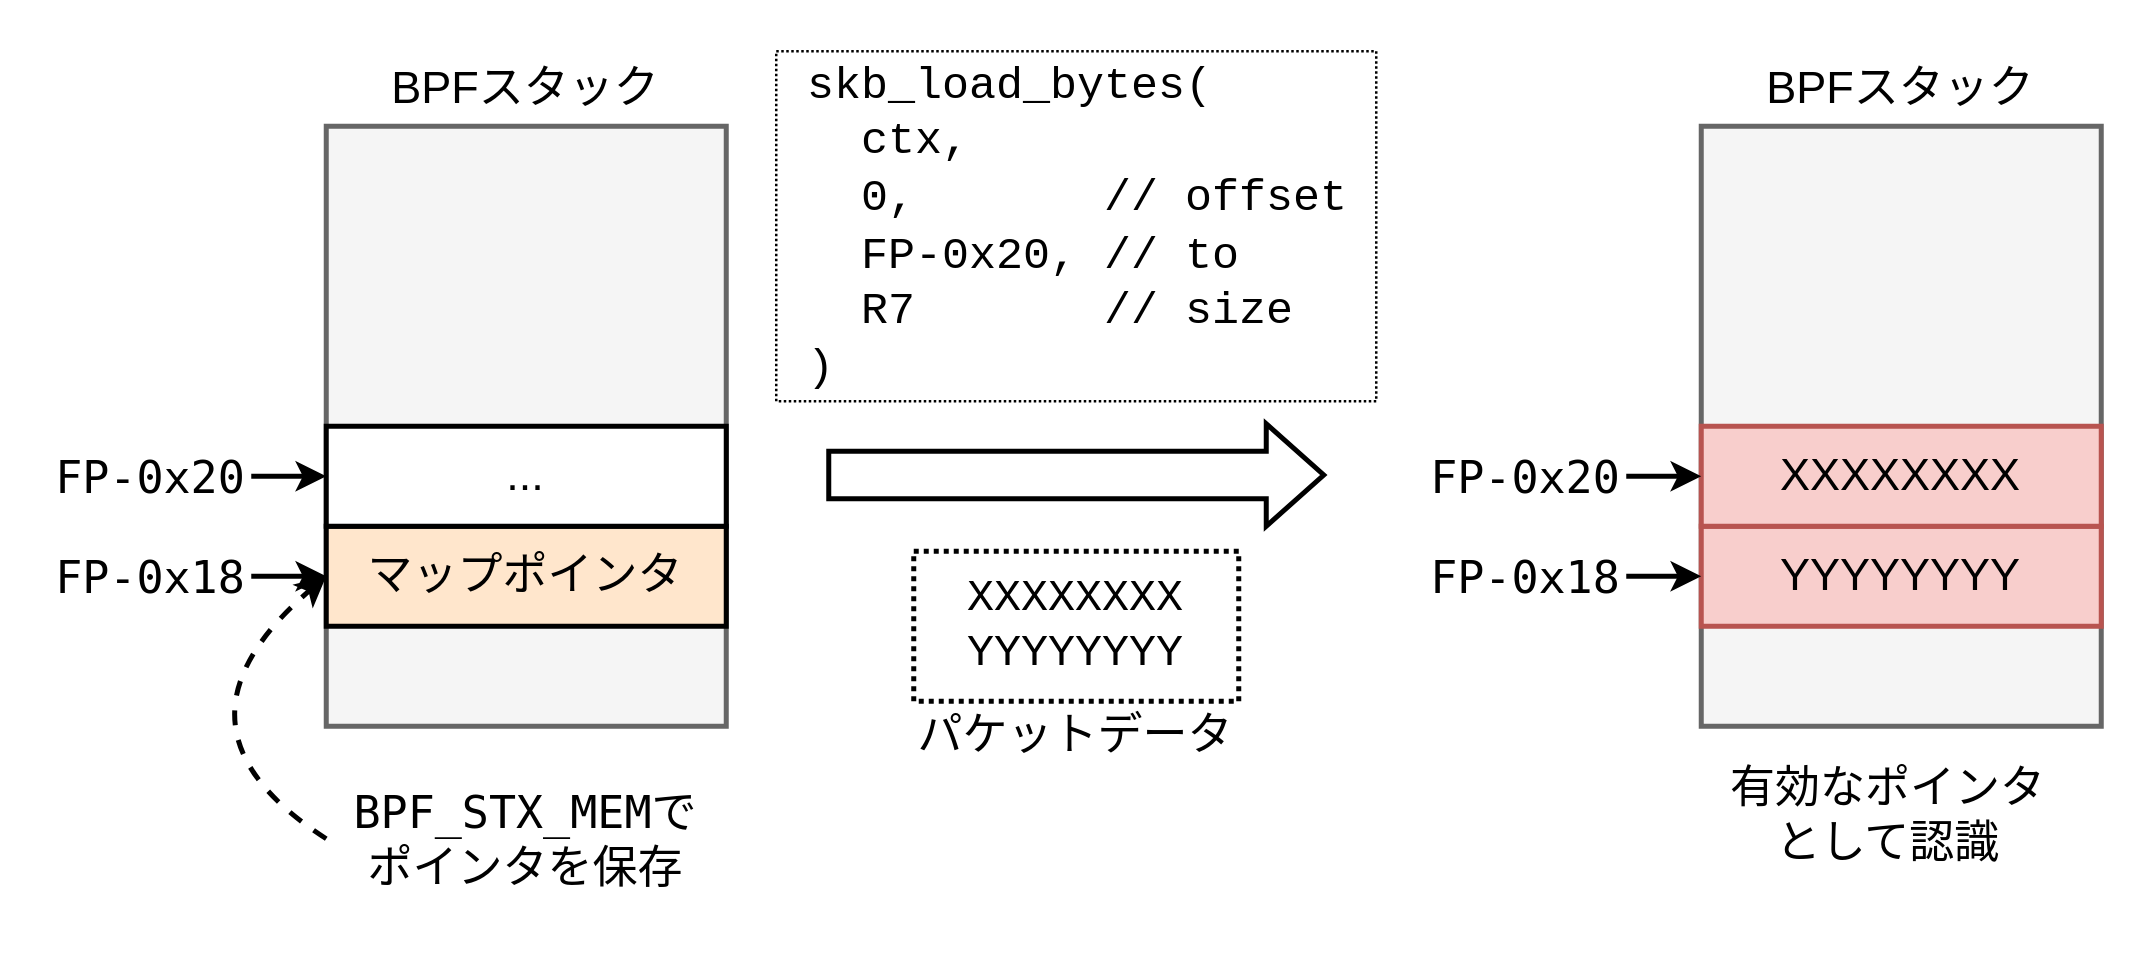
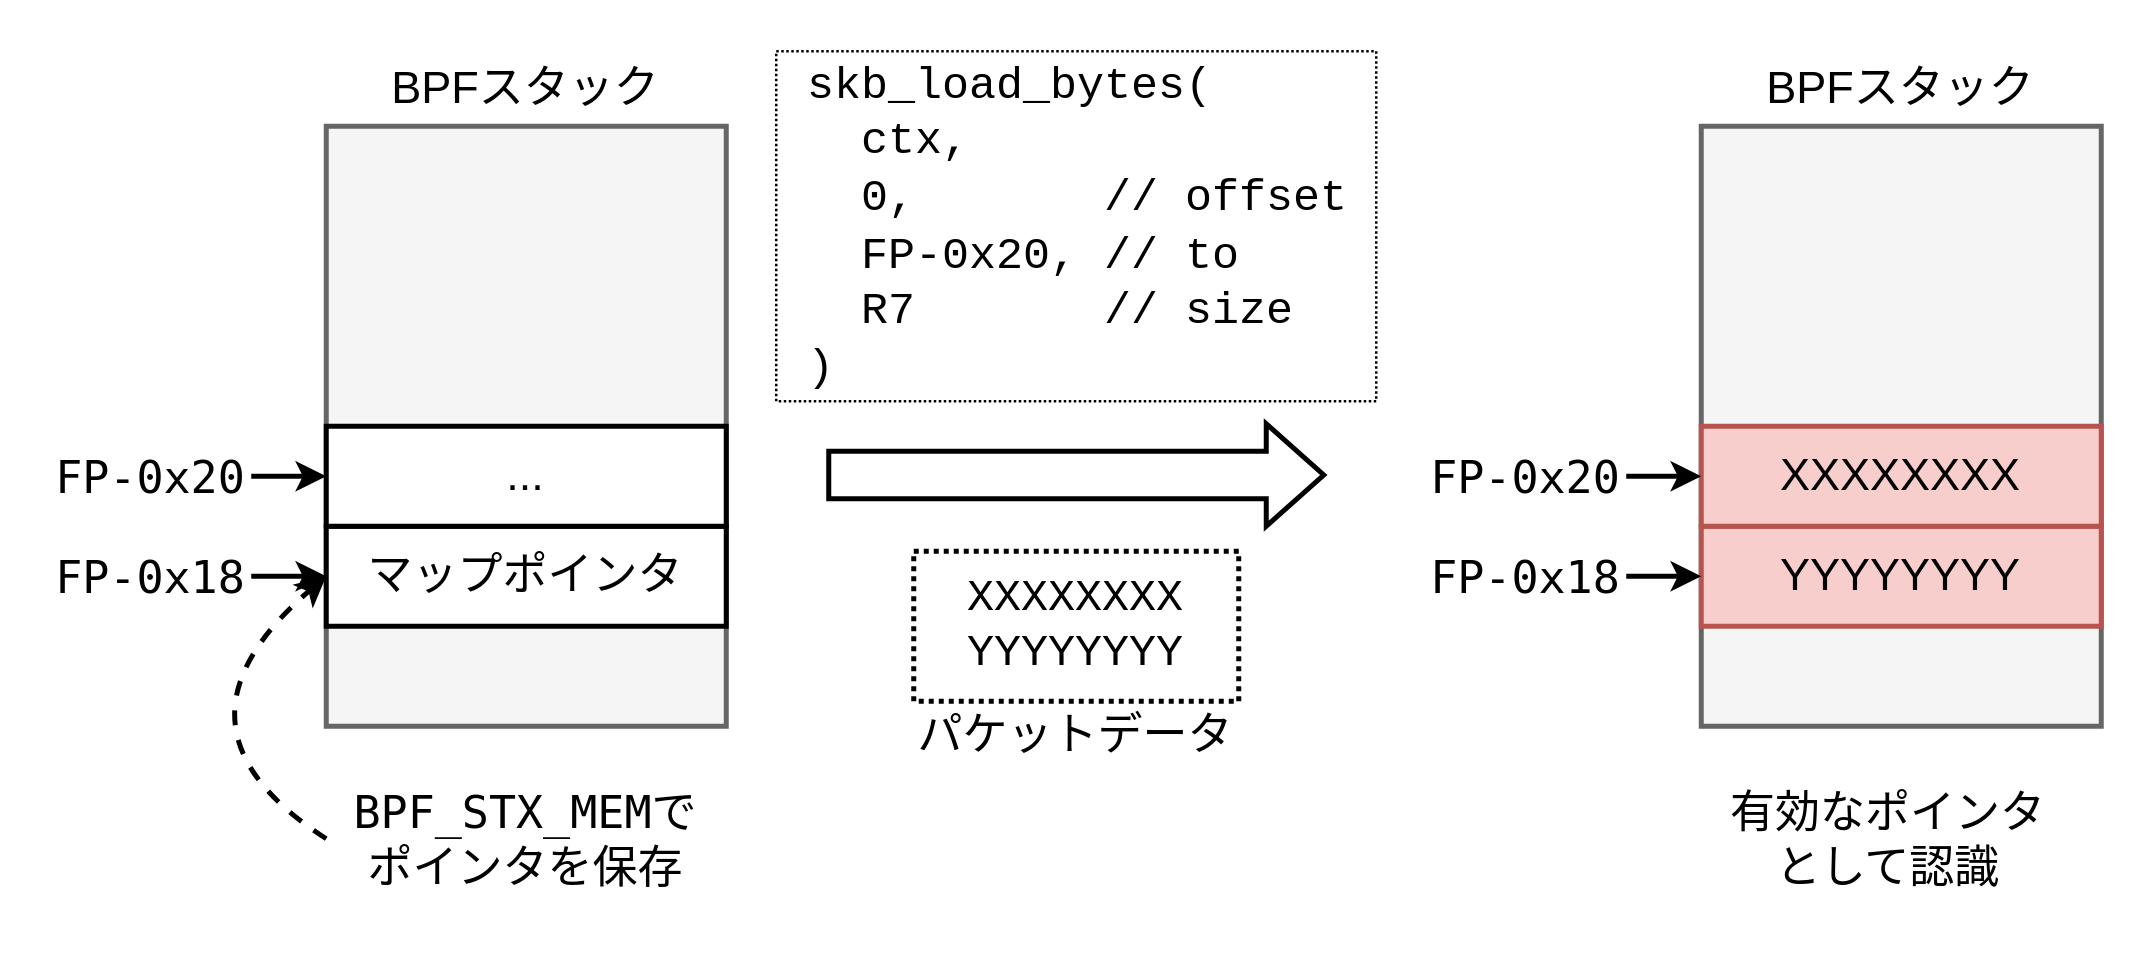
node "マップポインタ": fillcolor #ffe6cc -> #ffffff
node "有効なポインタ として認識": moved (1889, 814) -> (1889, 839)
